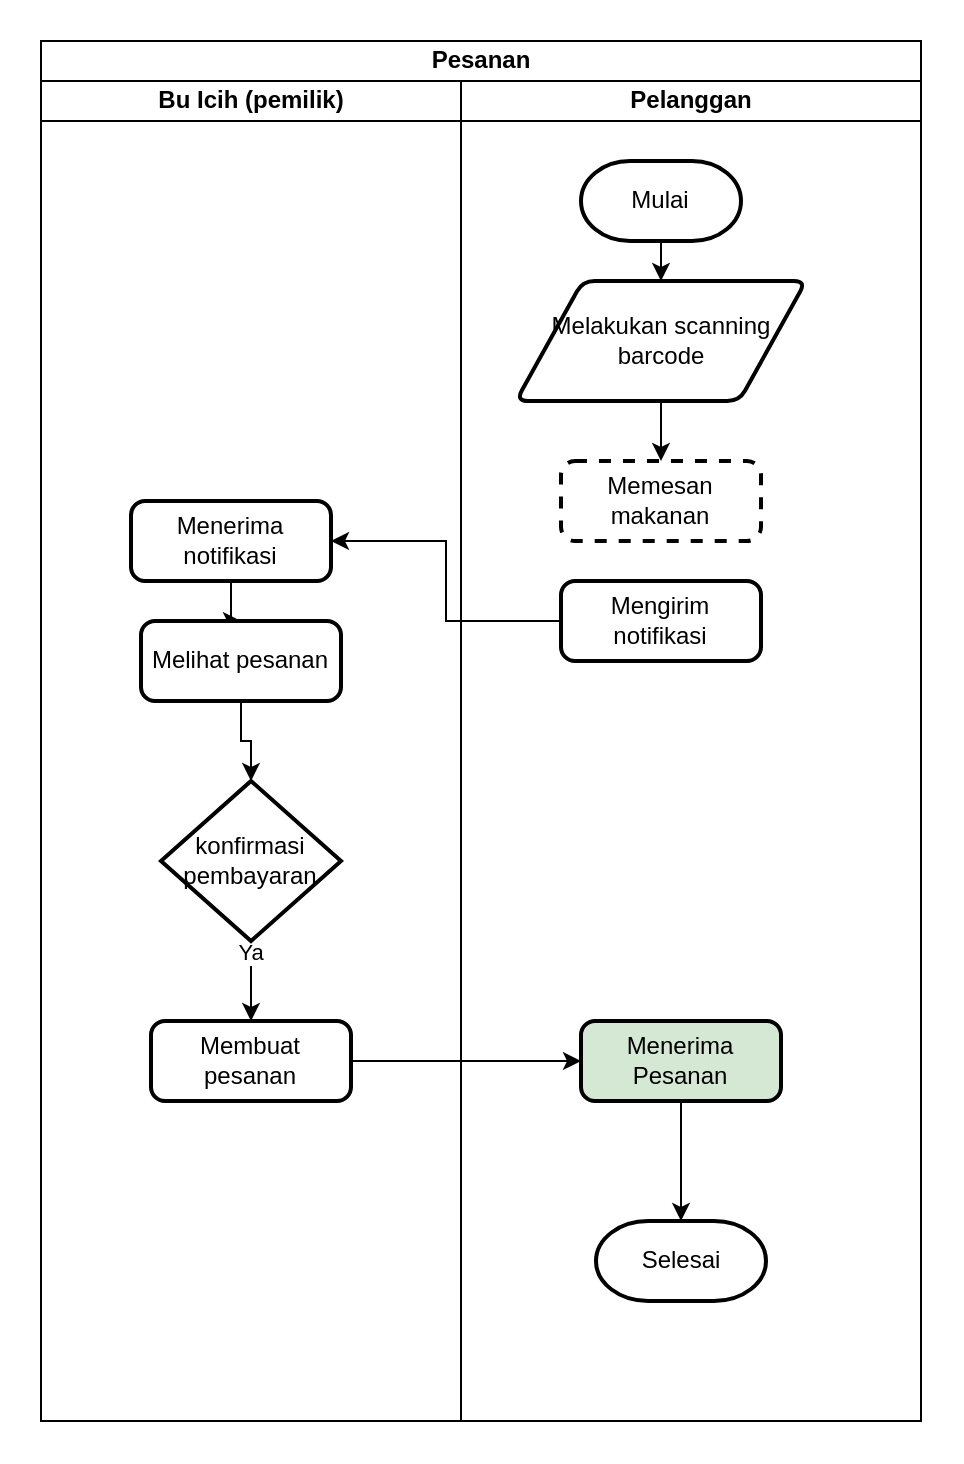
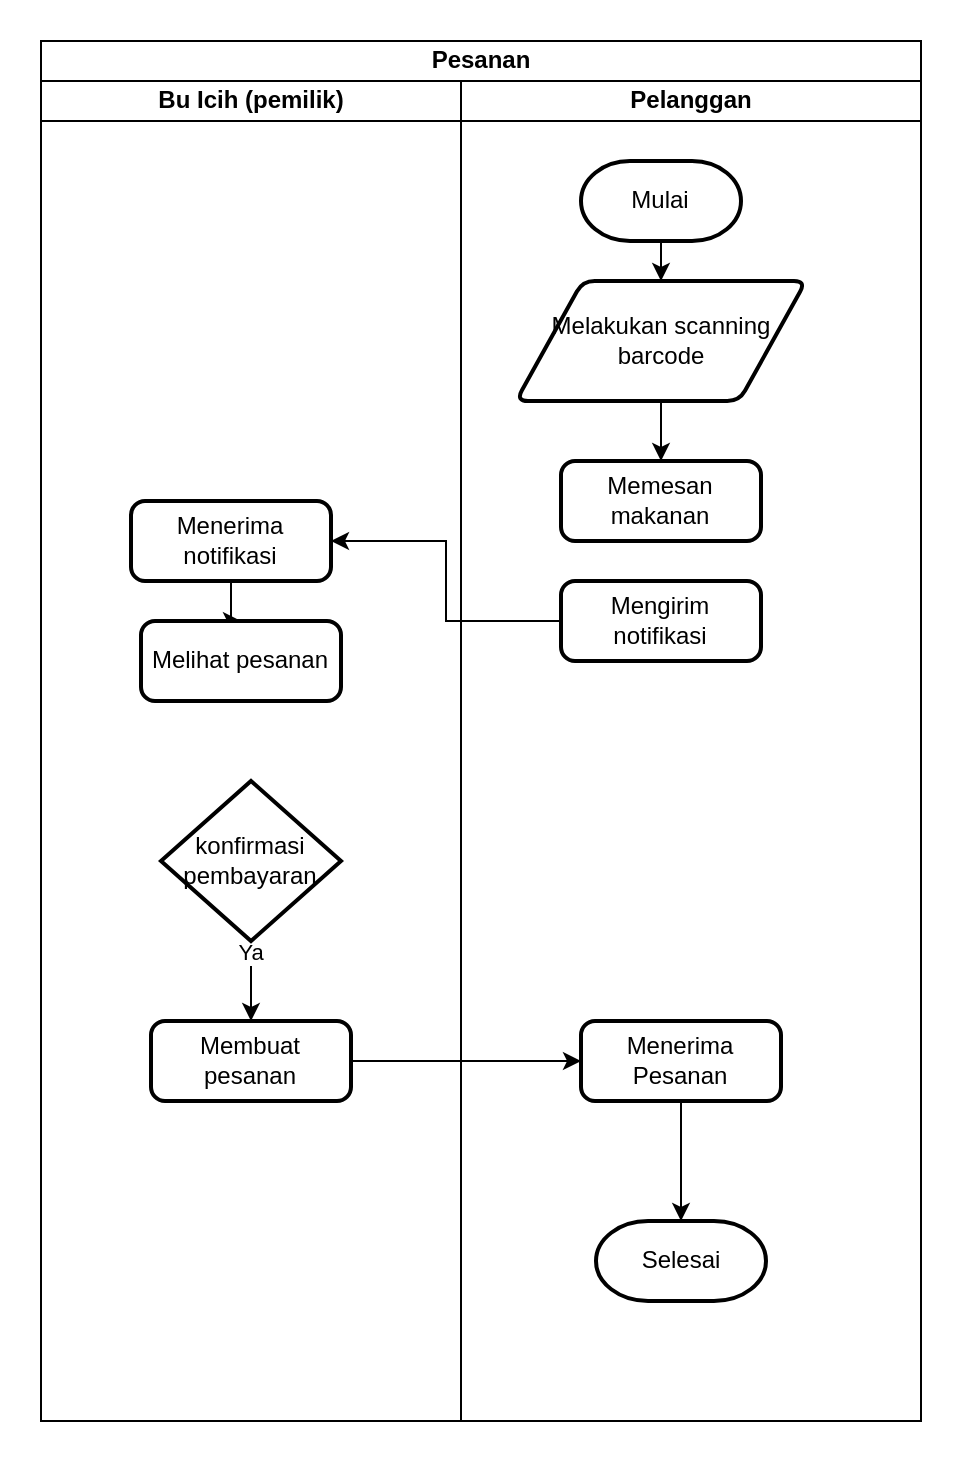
node "Memesan makanan": style dashed -> solid
edge "Melihat pesanan" -> "konfirmasi pembayaran": removed
node "Menerima Pesanan": fillcolor #d5e8d4 -> #ffffff
